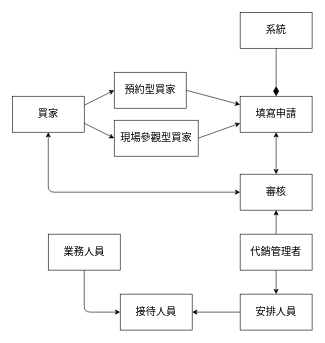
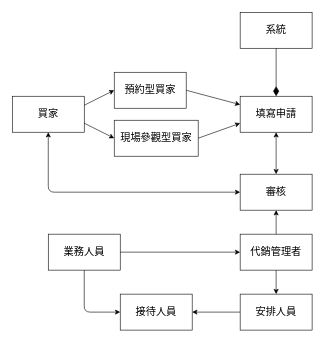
edge "業務人員" -> "代銷管理者": added
